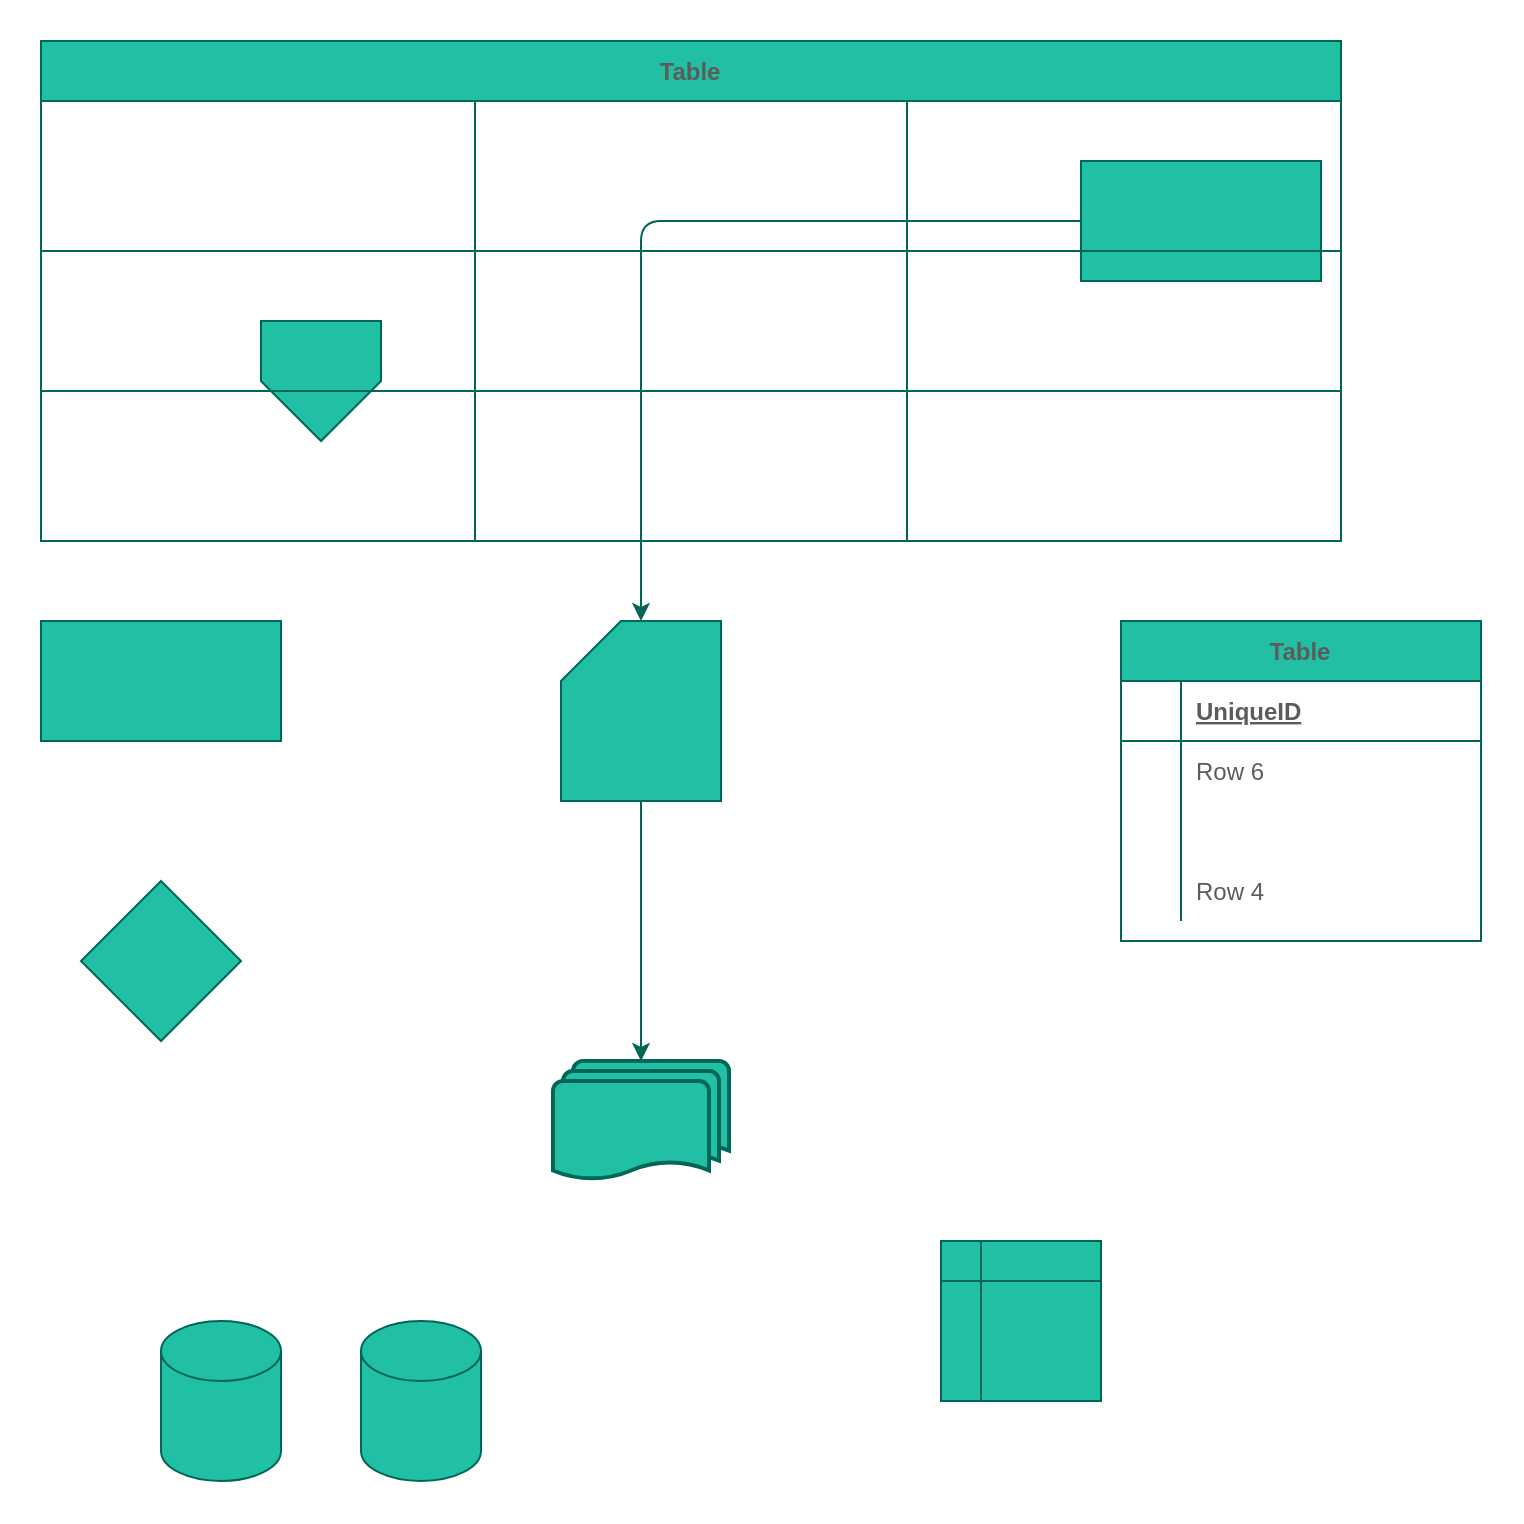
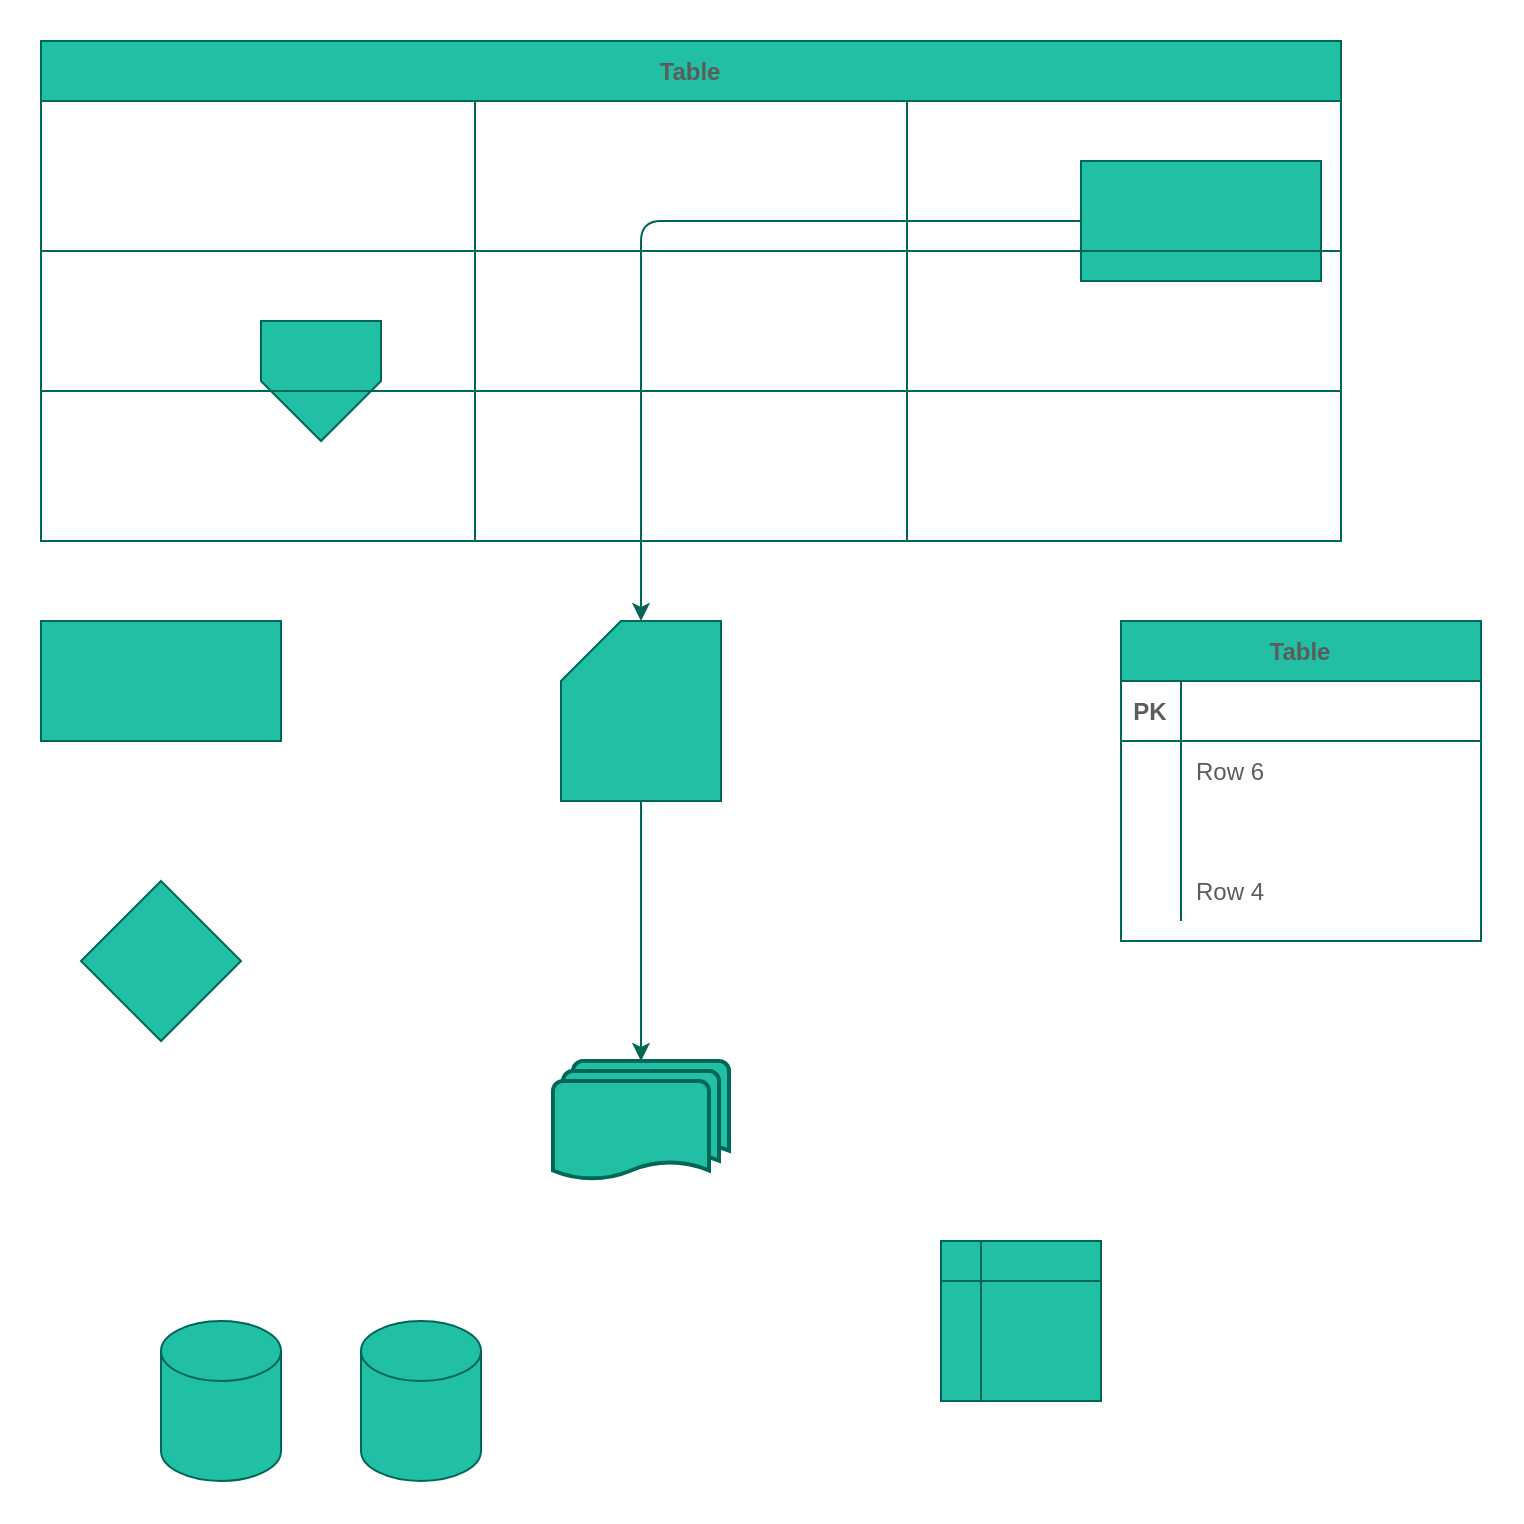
node "PK": added
node "UniqueID": removed
